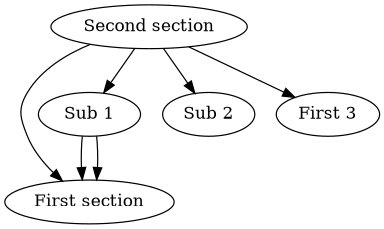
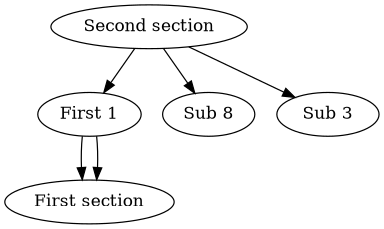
edge "Second section" -> "First section": removed
node "Sub 1": label "Sub 1" -> "First 1"
node "Sub 2": label "Sub 2" -> "Sub 8"
node "First 3": label "First 3" -> "Sub 3"
